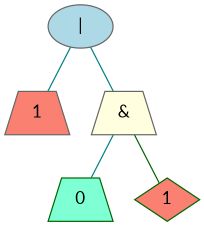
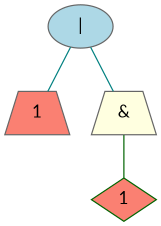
node "0": removed
